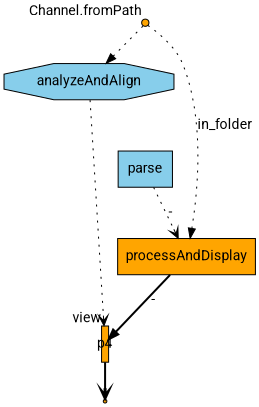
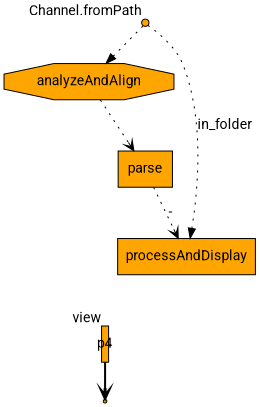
node "analyzeAndAlign": fillcolor skyblue -> orange
node "parse": fillcolor skyblue -> orange
edge "analyzeAndAlign" -> "p4 view": now "analyzeAndAlign" -> "parse"
edge "processAndDisplay" -> "p4 view": removed, label "-"
